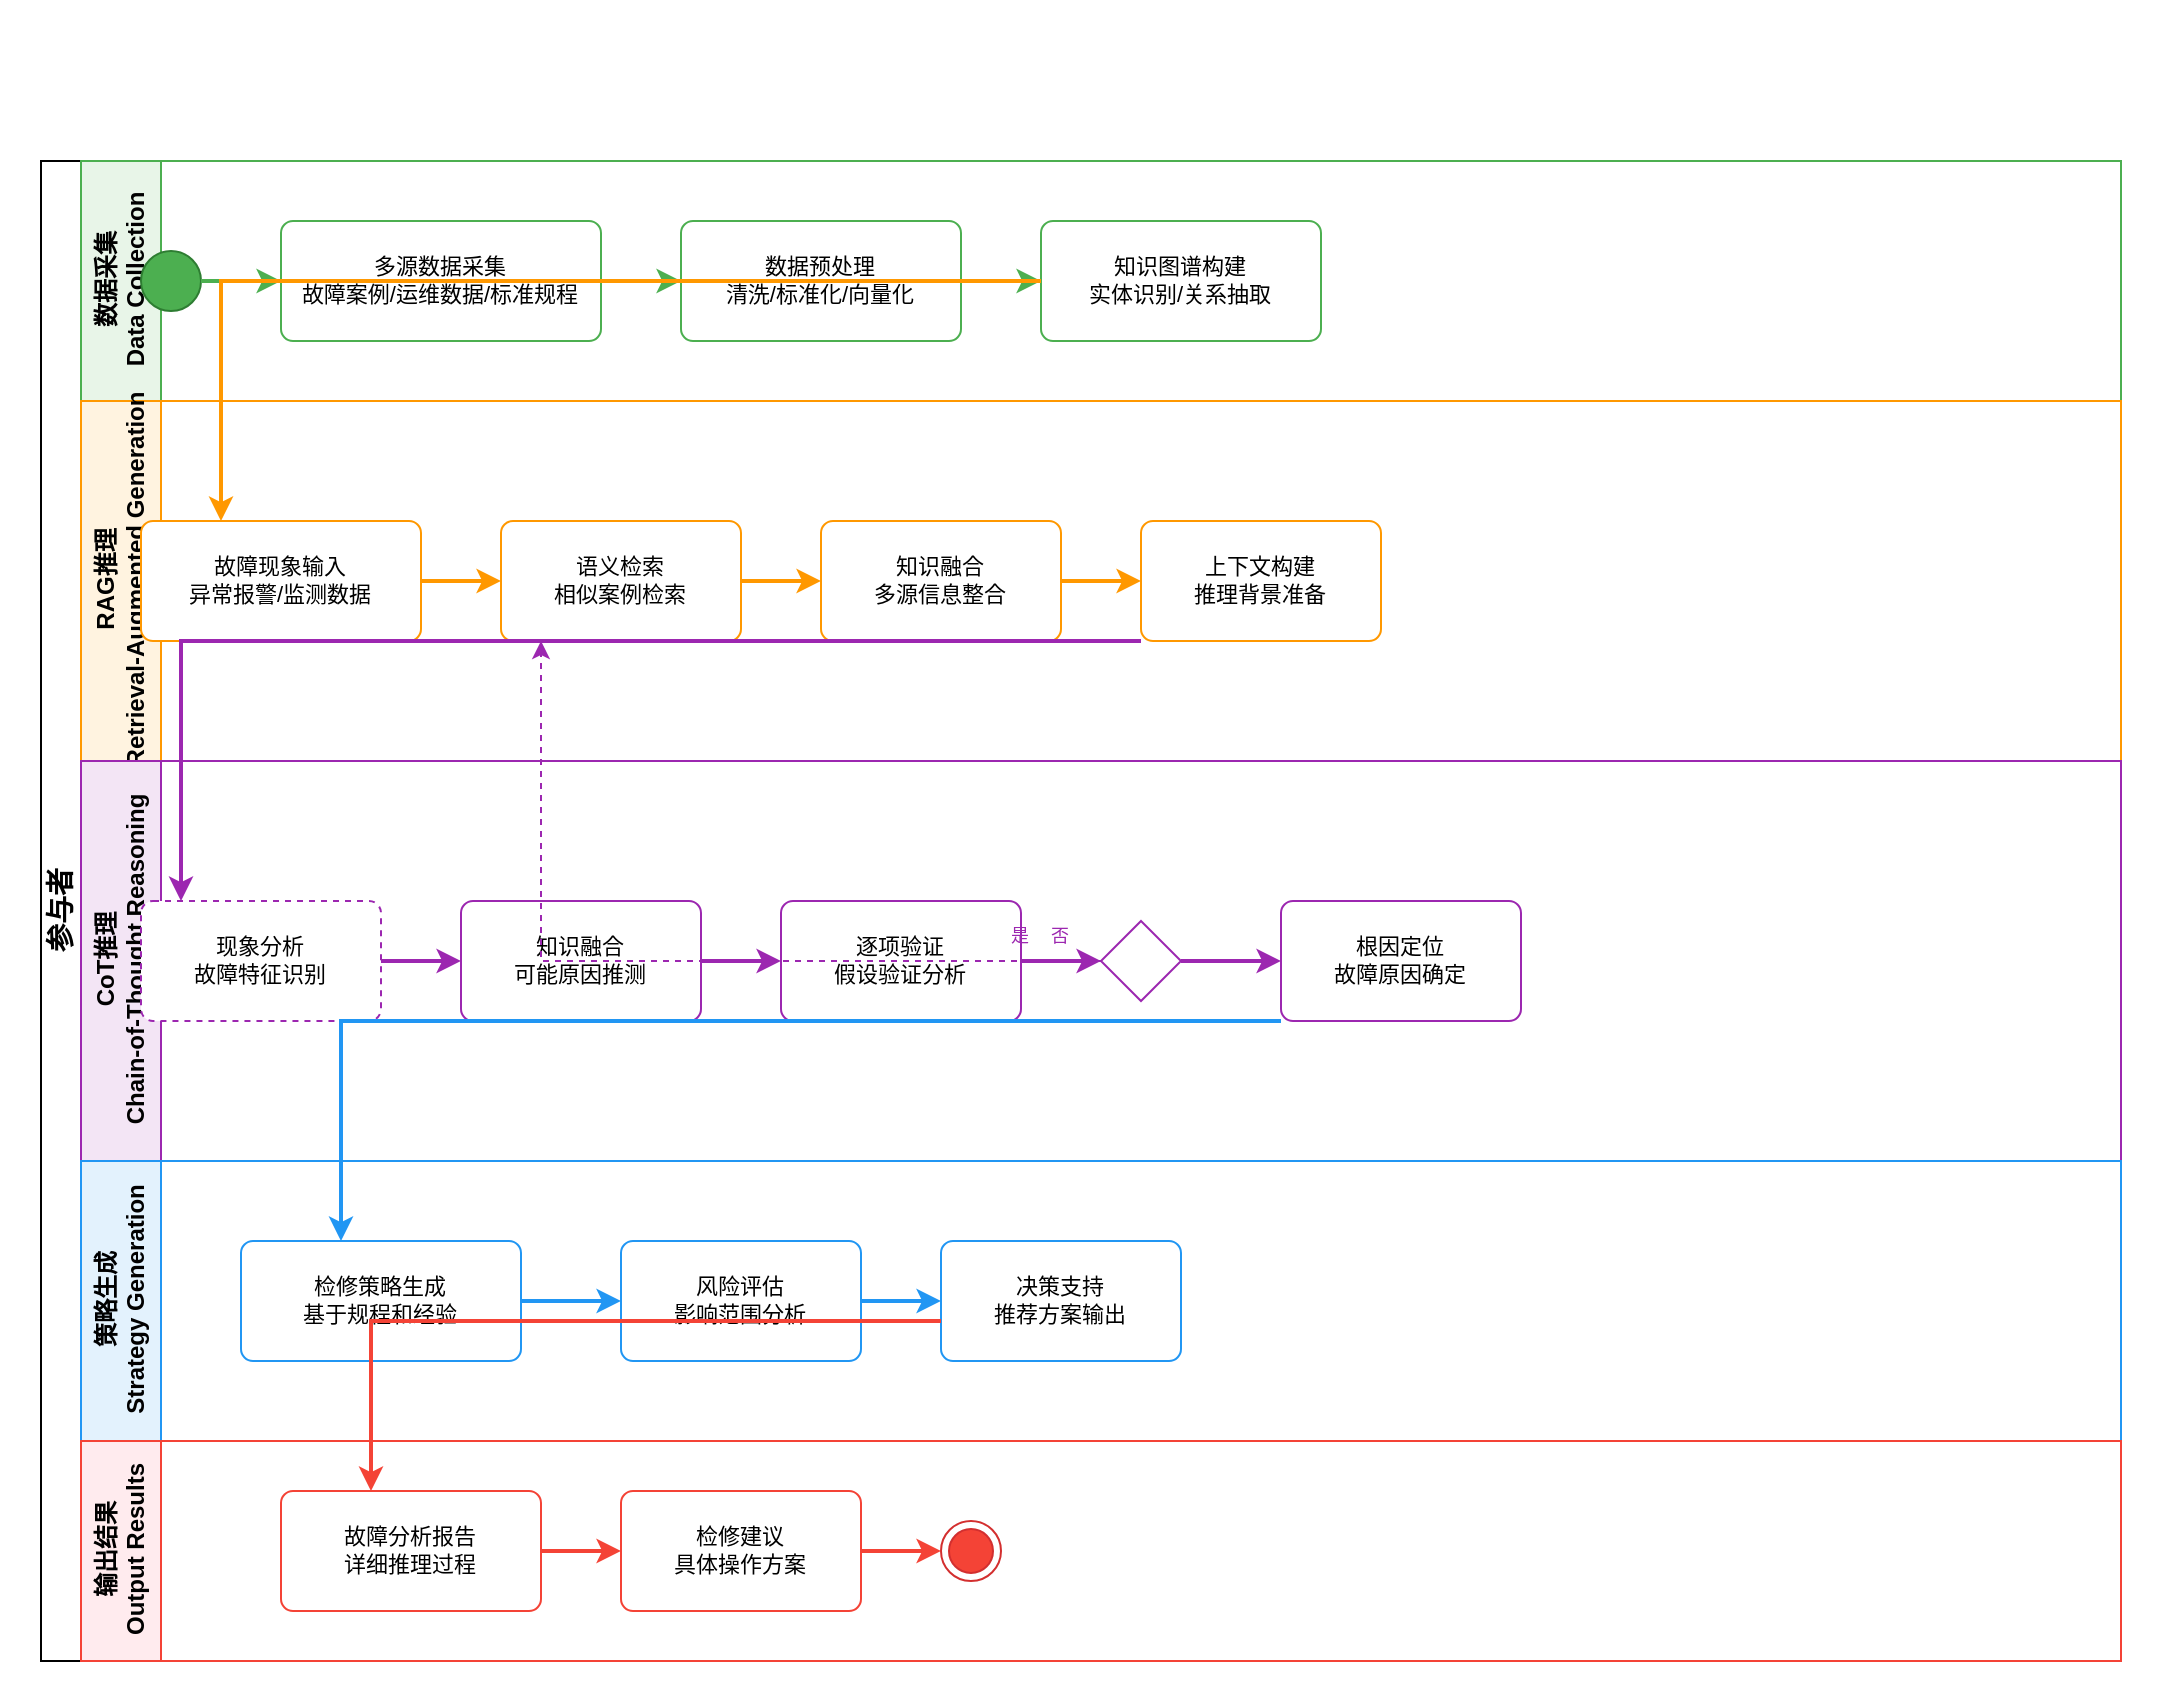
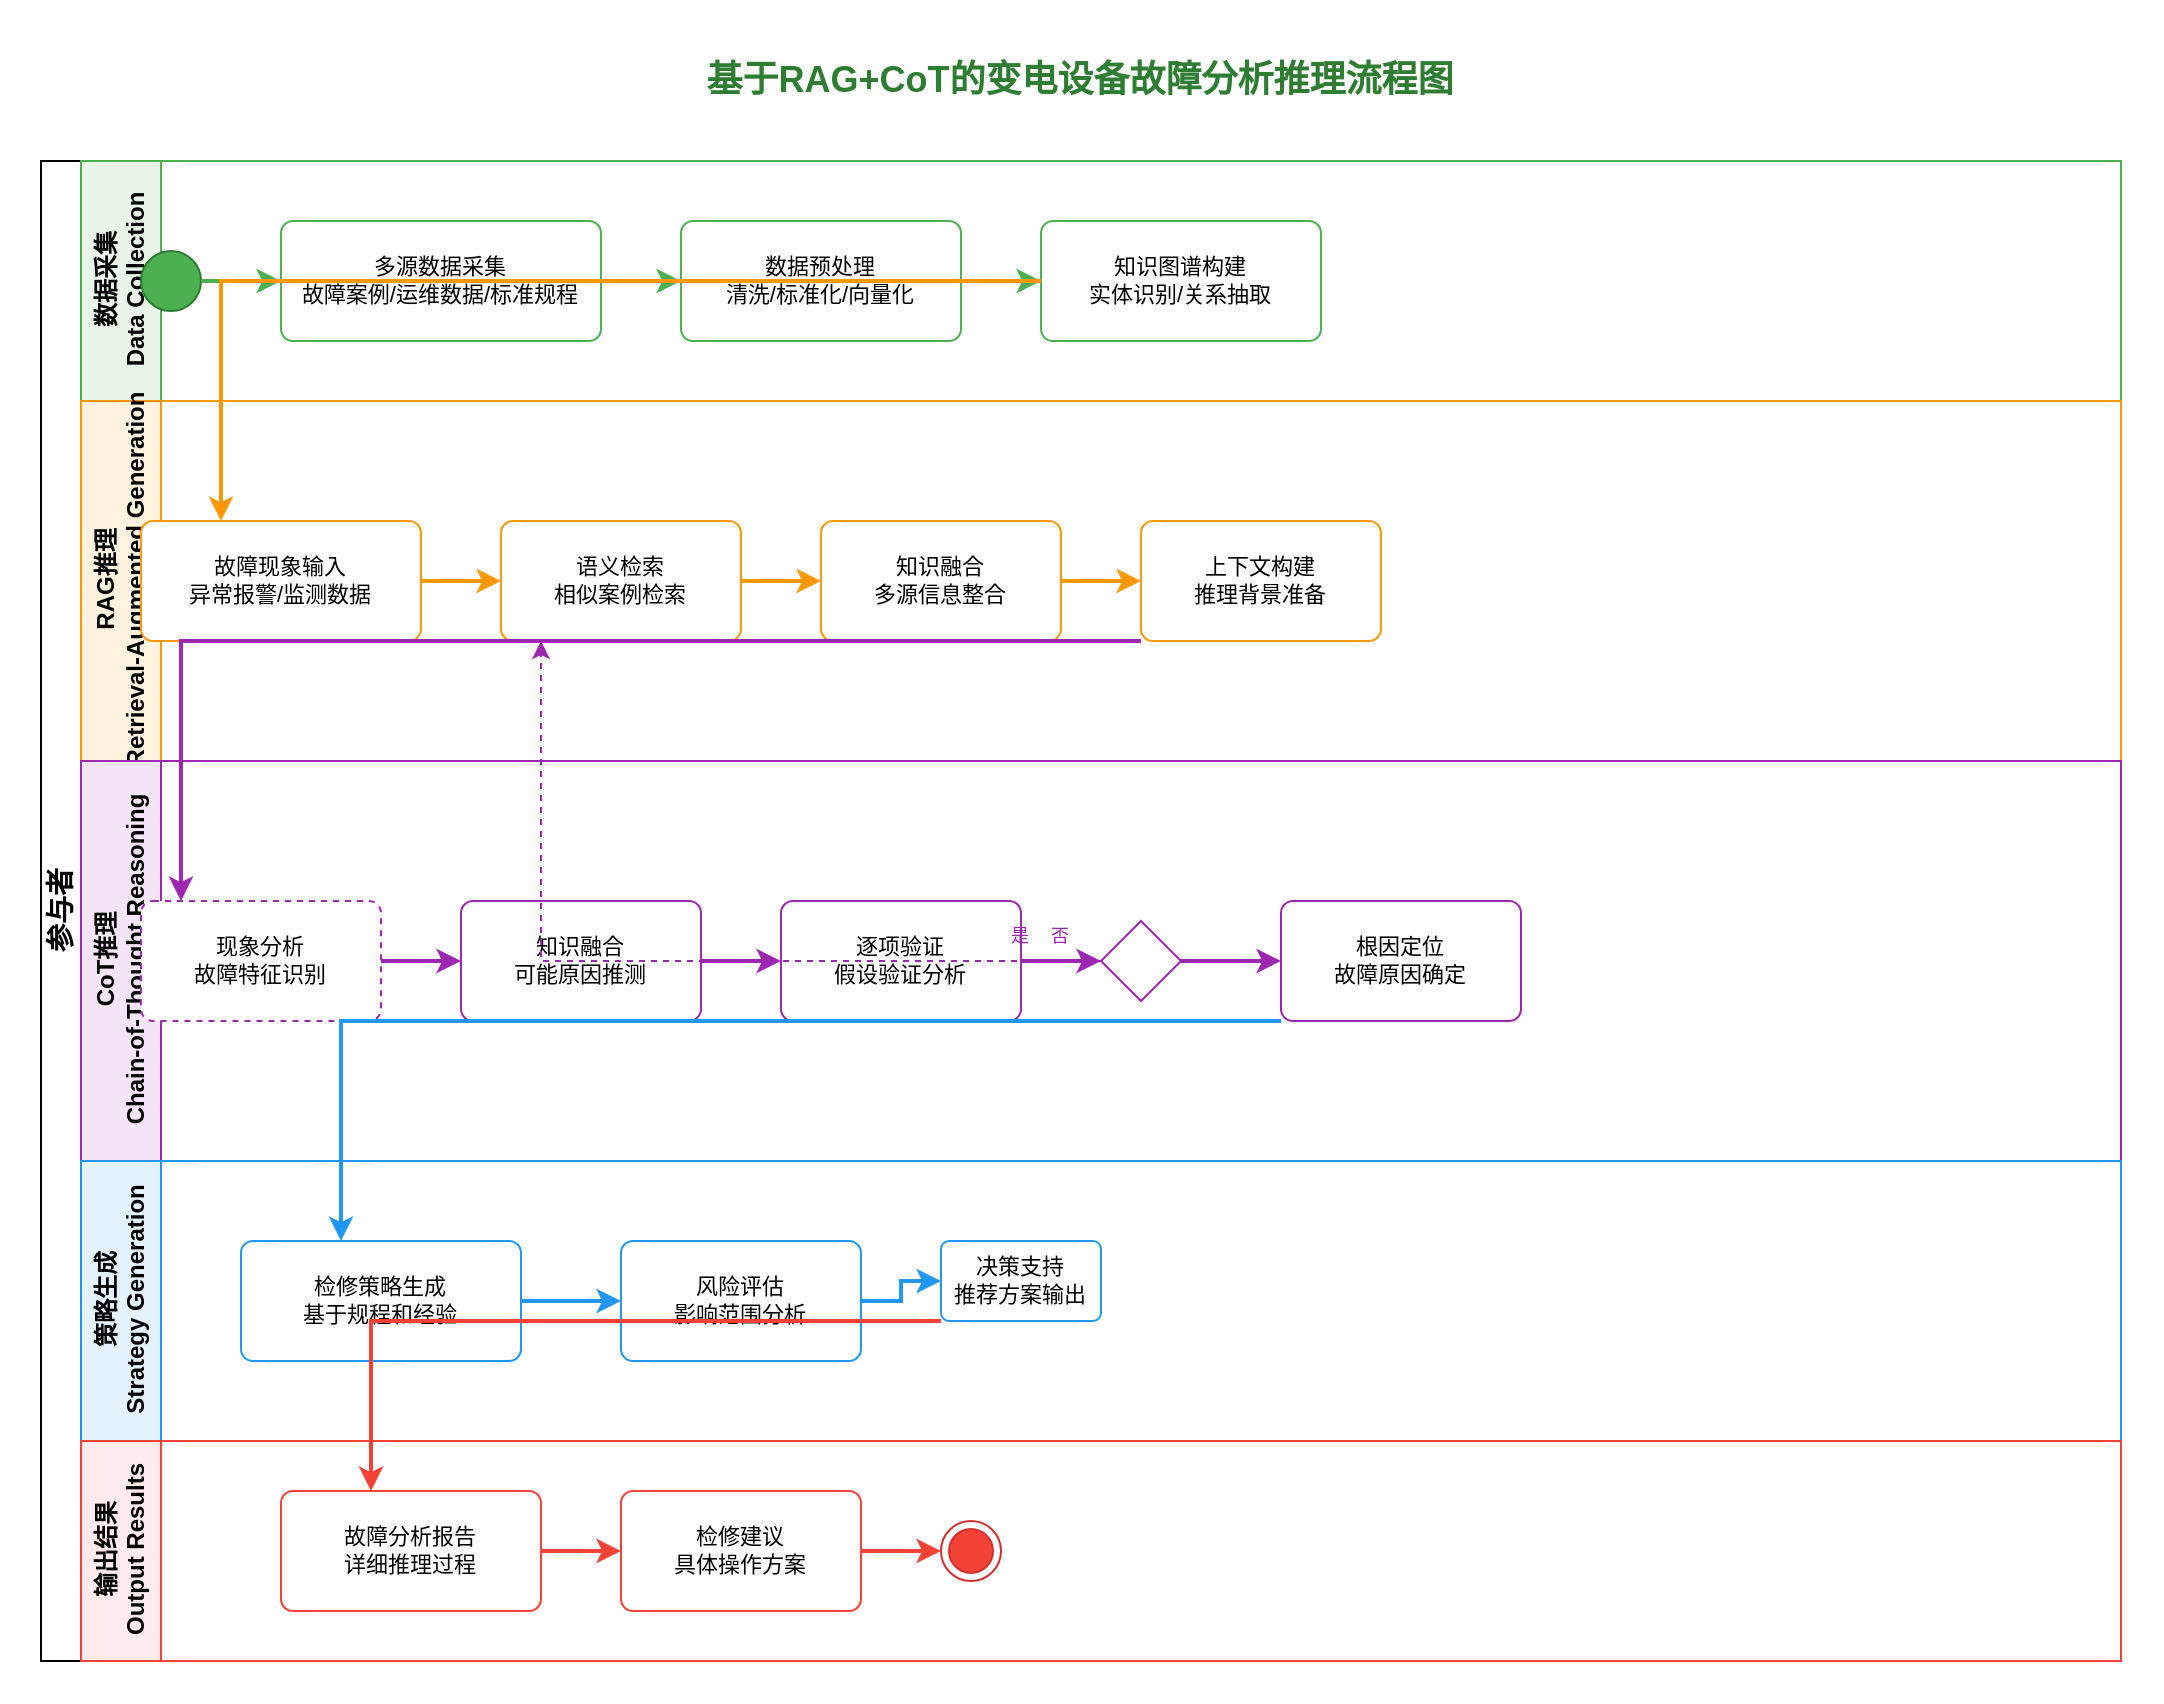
node "基于RAG+CoT的变电设备故障分析推理流程图": added
node "决策支持 推荐方案输出": size 240x120 -> 160x80
